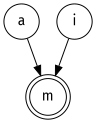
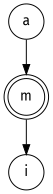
edge "i" -> "m": reversed
